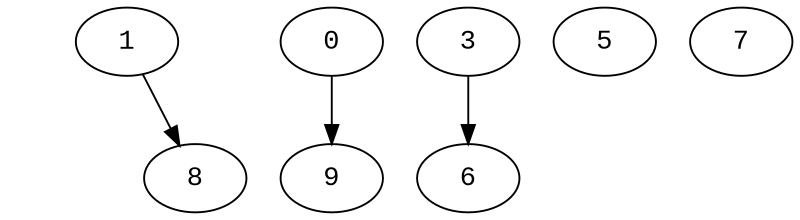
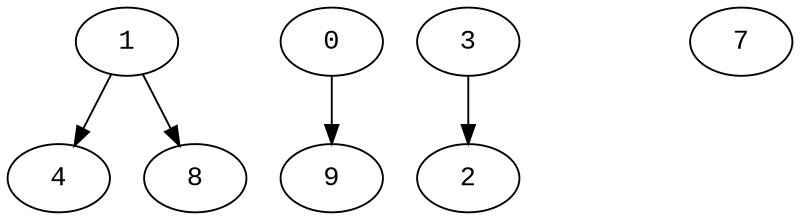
node "5": removed
node "4": added
node "6": label "6" -> "2"
